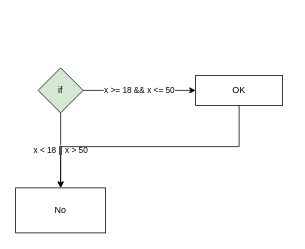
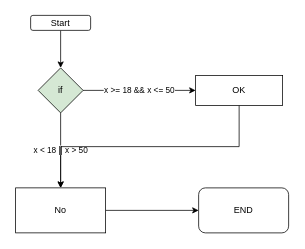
node "Start": added
edge "Start" -> "if": added
edge "No" -> "END": added
node "END": added
